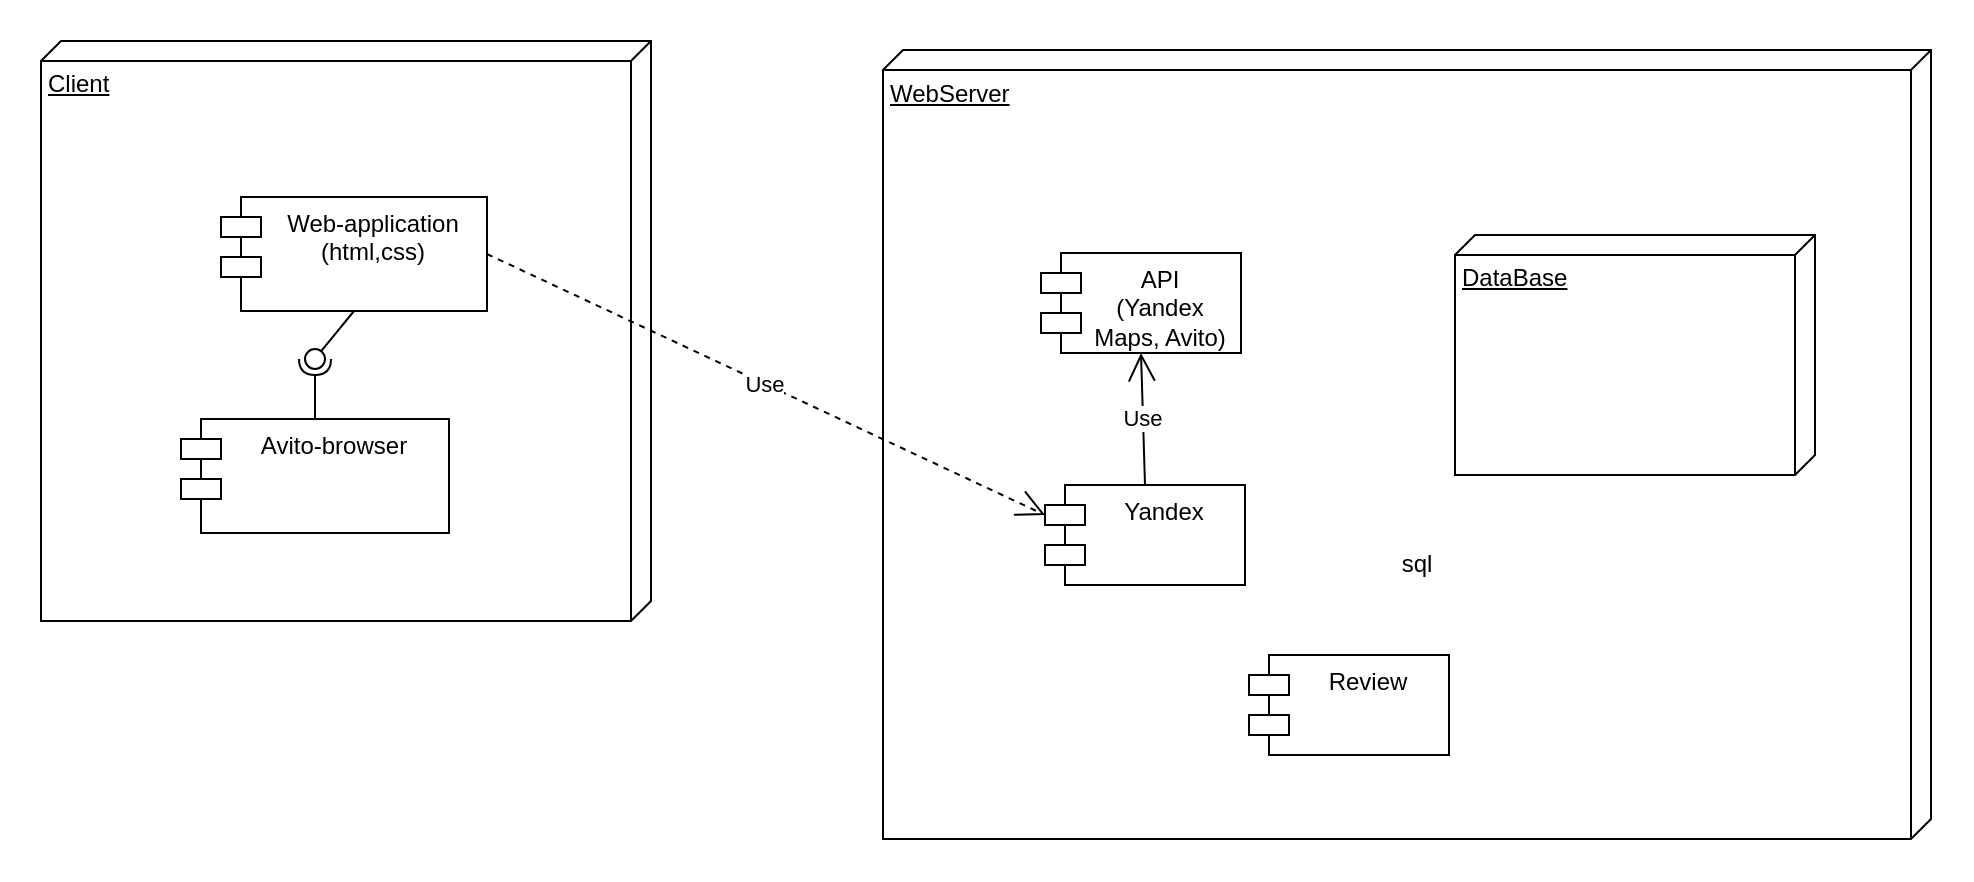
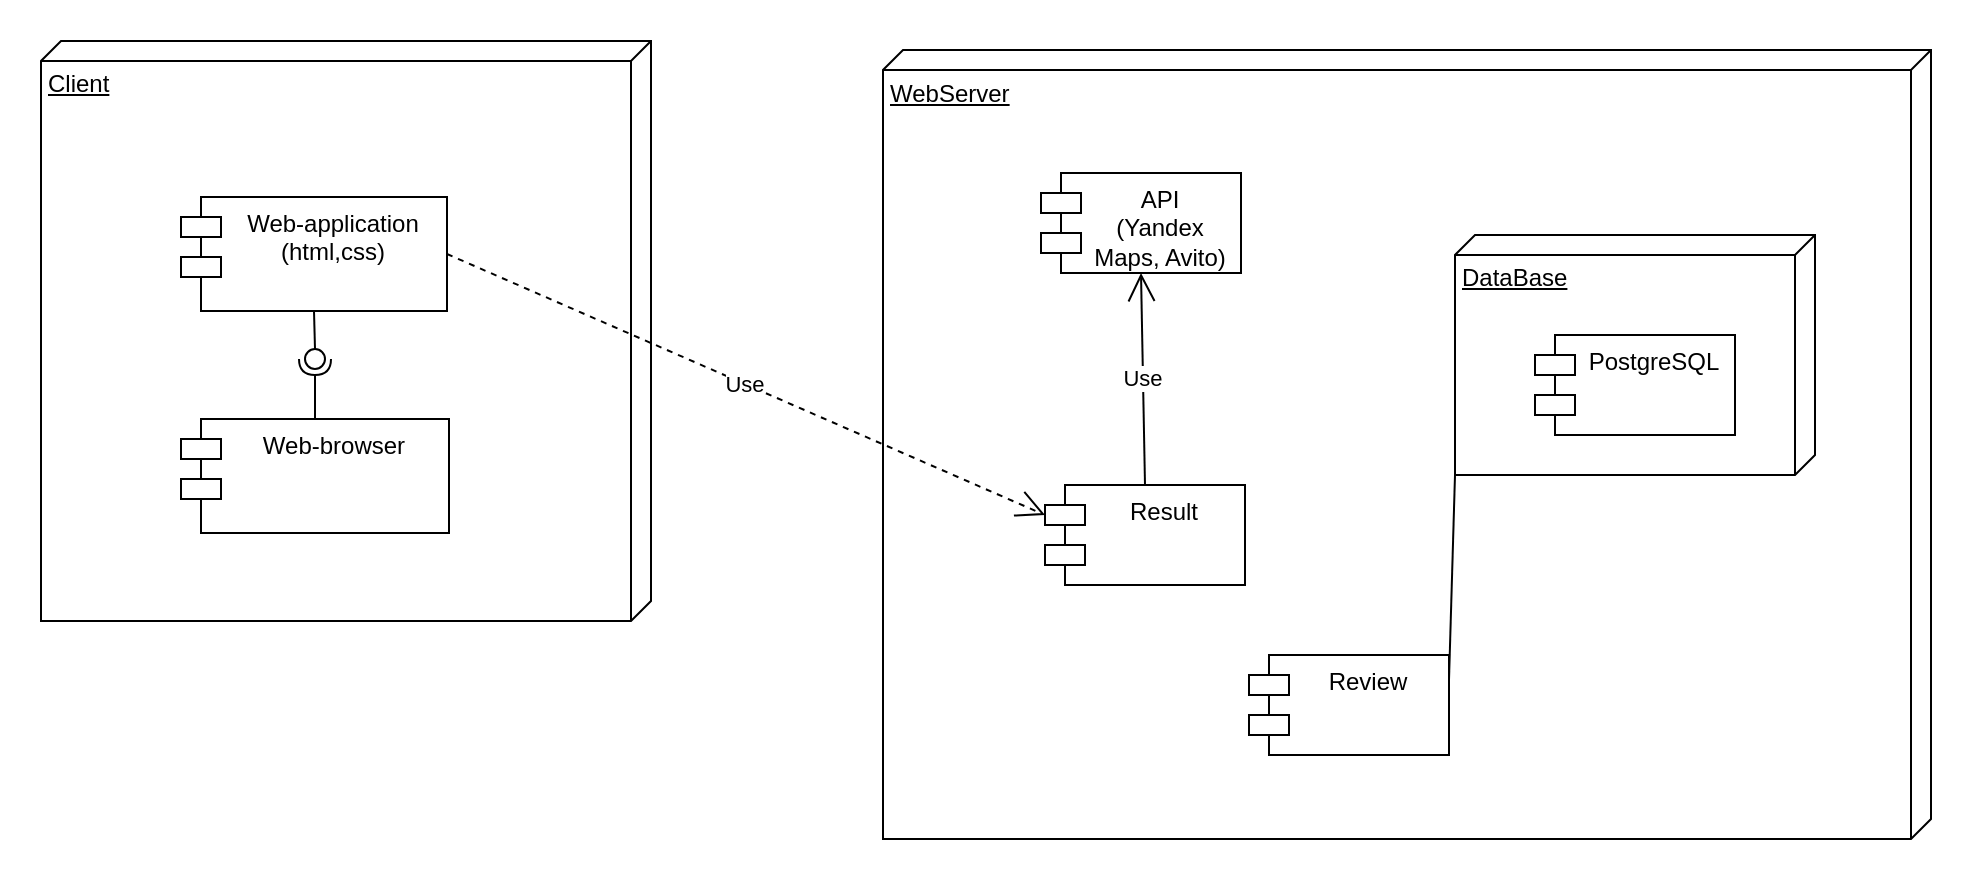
node "Web-application (html,css)": moved (354, 254) -> (314, 254)
node "API (Yandex Maps, Avito)": moved (1141, 303) -> (1141, 223)
node "PostgreSQL": added
node "Avito-browser": label "Avito-browser" -> "Web-browser"
node "Yandex": label "Yandex" -> "Result"
node "sql": removed
edge "DataBase" -- "Review": added
